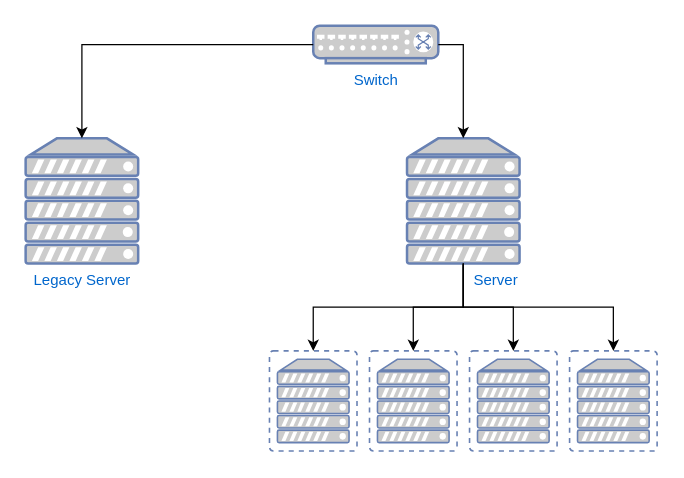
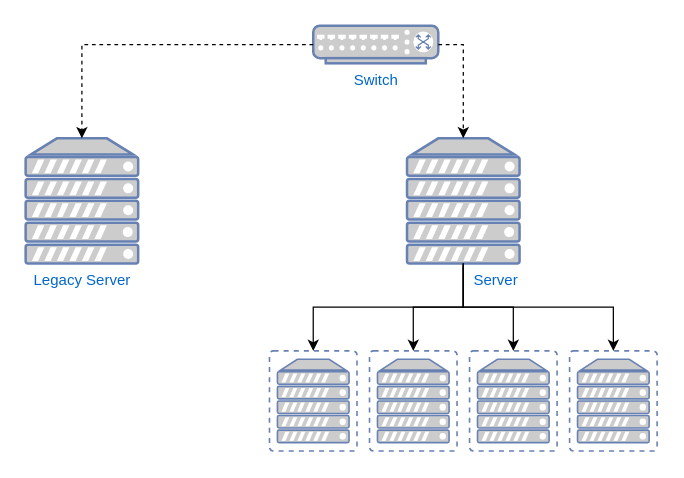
edge "Switch" -> "Legacy Server": style solid -> dashed
edge "Switch" -> "Server": style solid -> dashed
